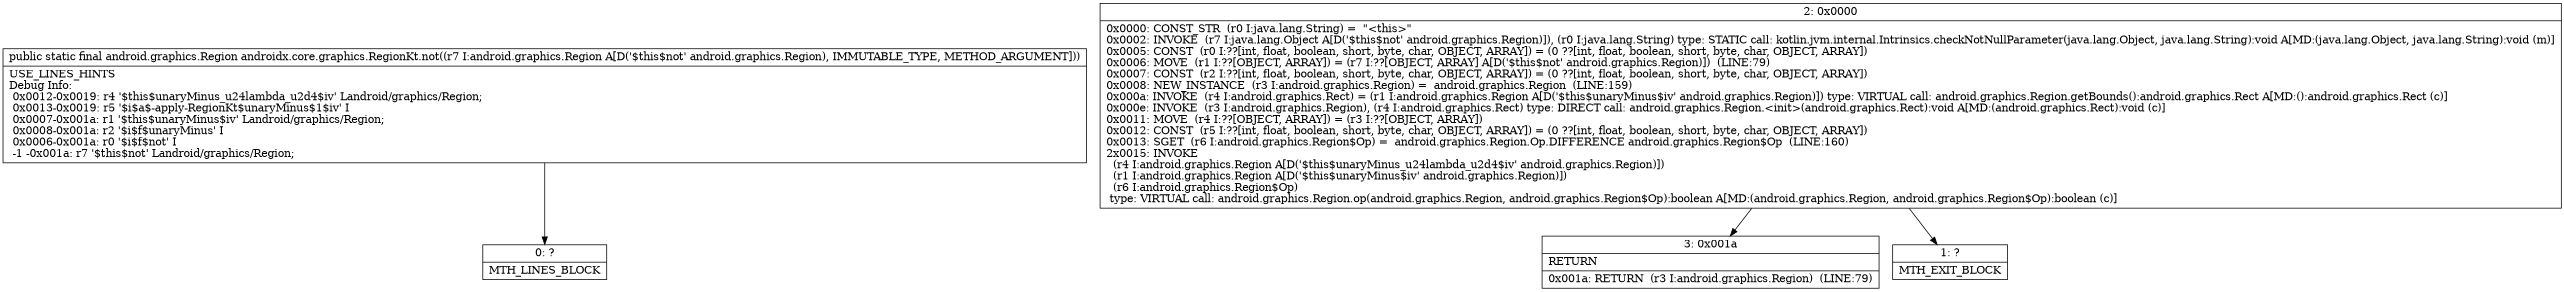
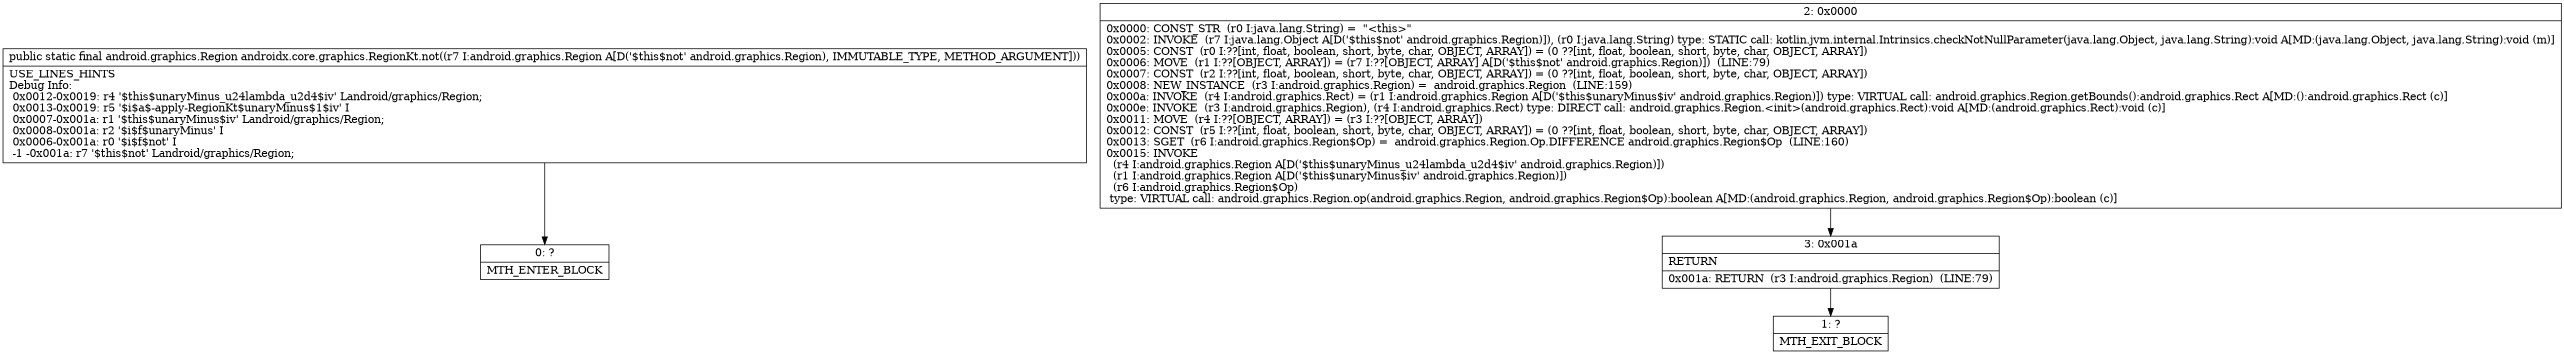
node "2: 0x0000": text "2x0015: INVOKE" -> "0x0015: INVOKE"
edge "2: 0x0000" -> "1: ?": now "3: 0x001a" -> "1: ?"
node "0: ?": text "MTH_LINES_BLOCK" -> "MTH_ENTER_BLOCK"
